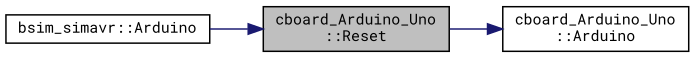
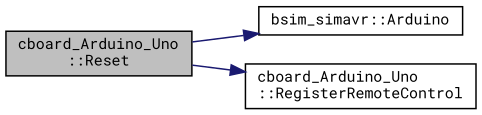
edge "bsim_simavr::Arduino" -> "cboard_Arduino_Uno ::Reset": reversed
node "cboard_Arduino_Uno ::Arduino": label "cboard_Arduino_Uno ::Arduino" -> "cboard_Arduino_Uno ::RegisterRemoteControl"
